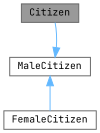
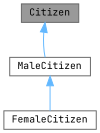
edge "Citizen" -> "MaleCitizen": reversed
